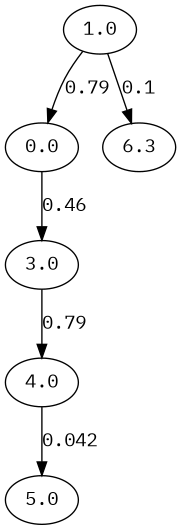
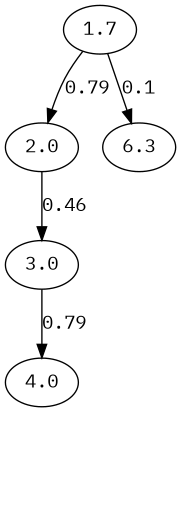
node "1.0": label "1.0" -> "1.7"
node "0.0": label "0.0" -> "2.0"
node "5.0": removed
